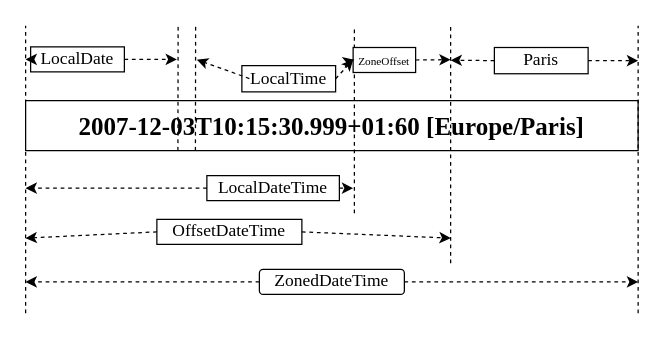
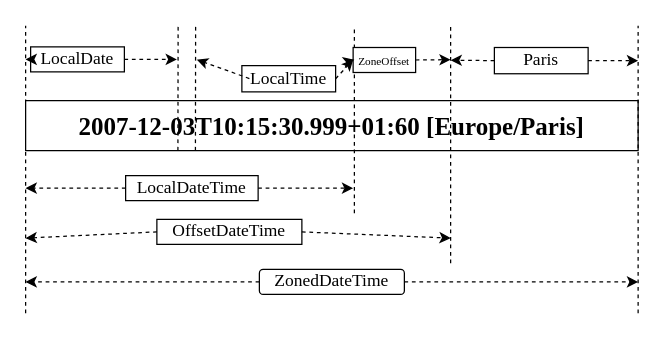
node "LocalDateTime": moved (273, 188) -> (192, 188)
